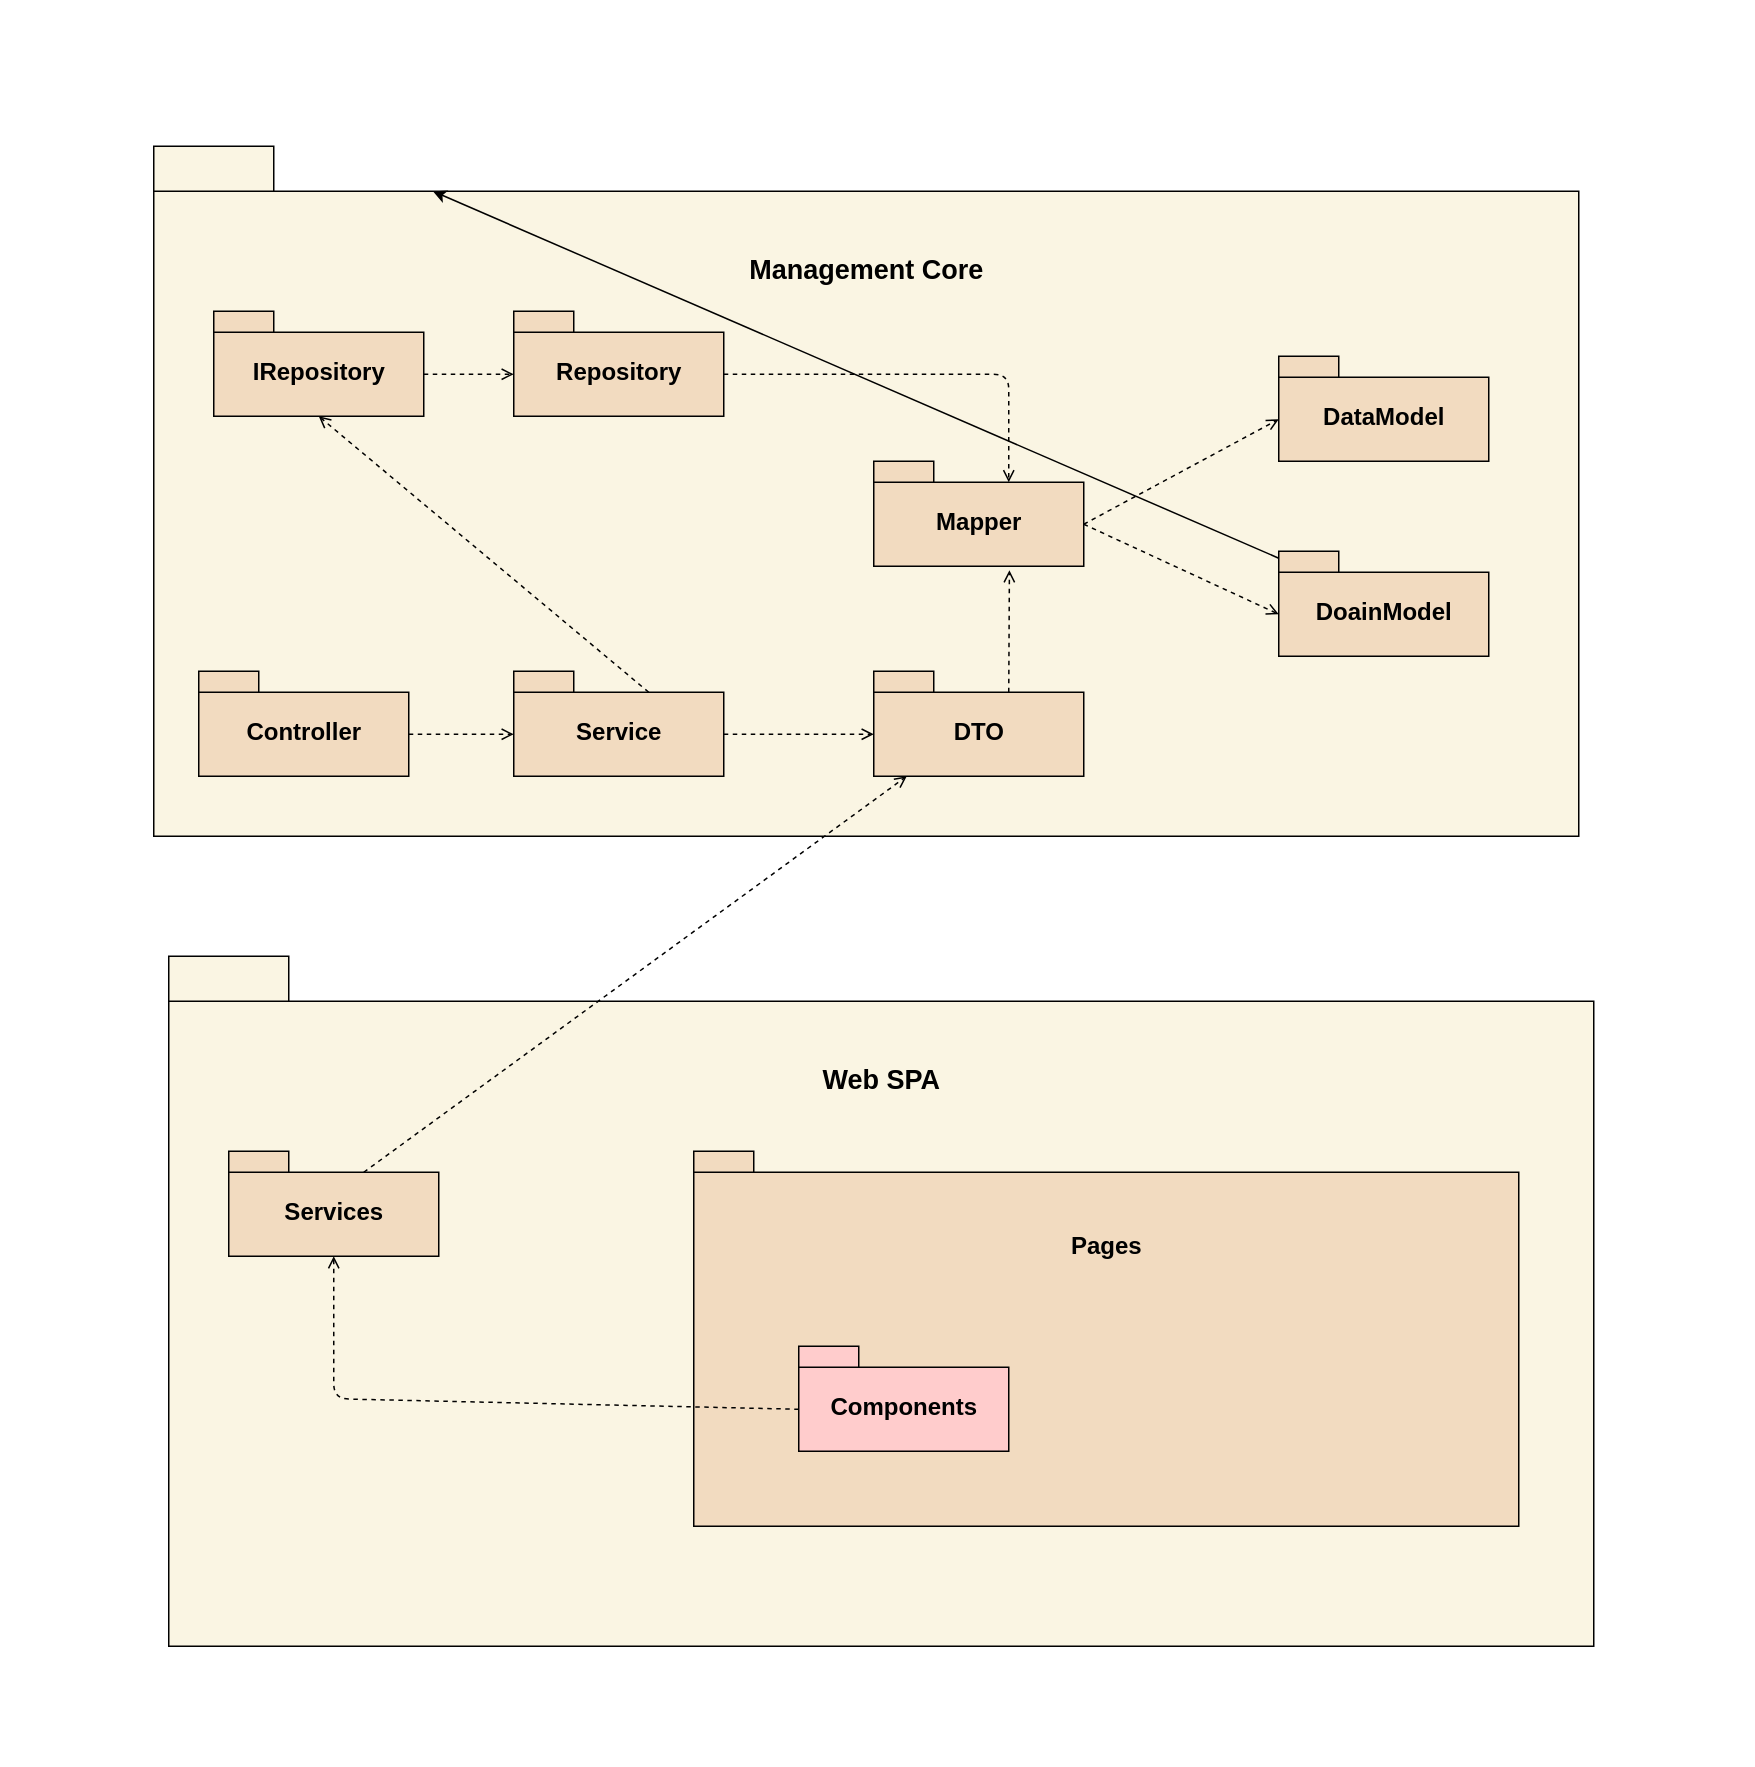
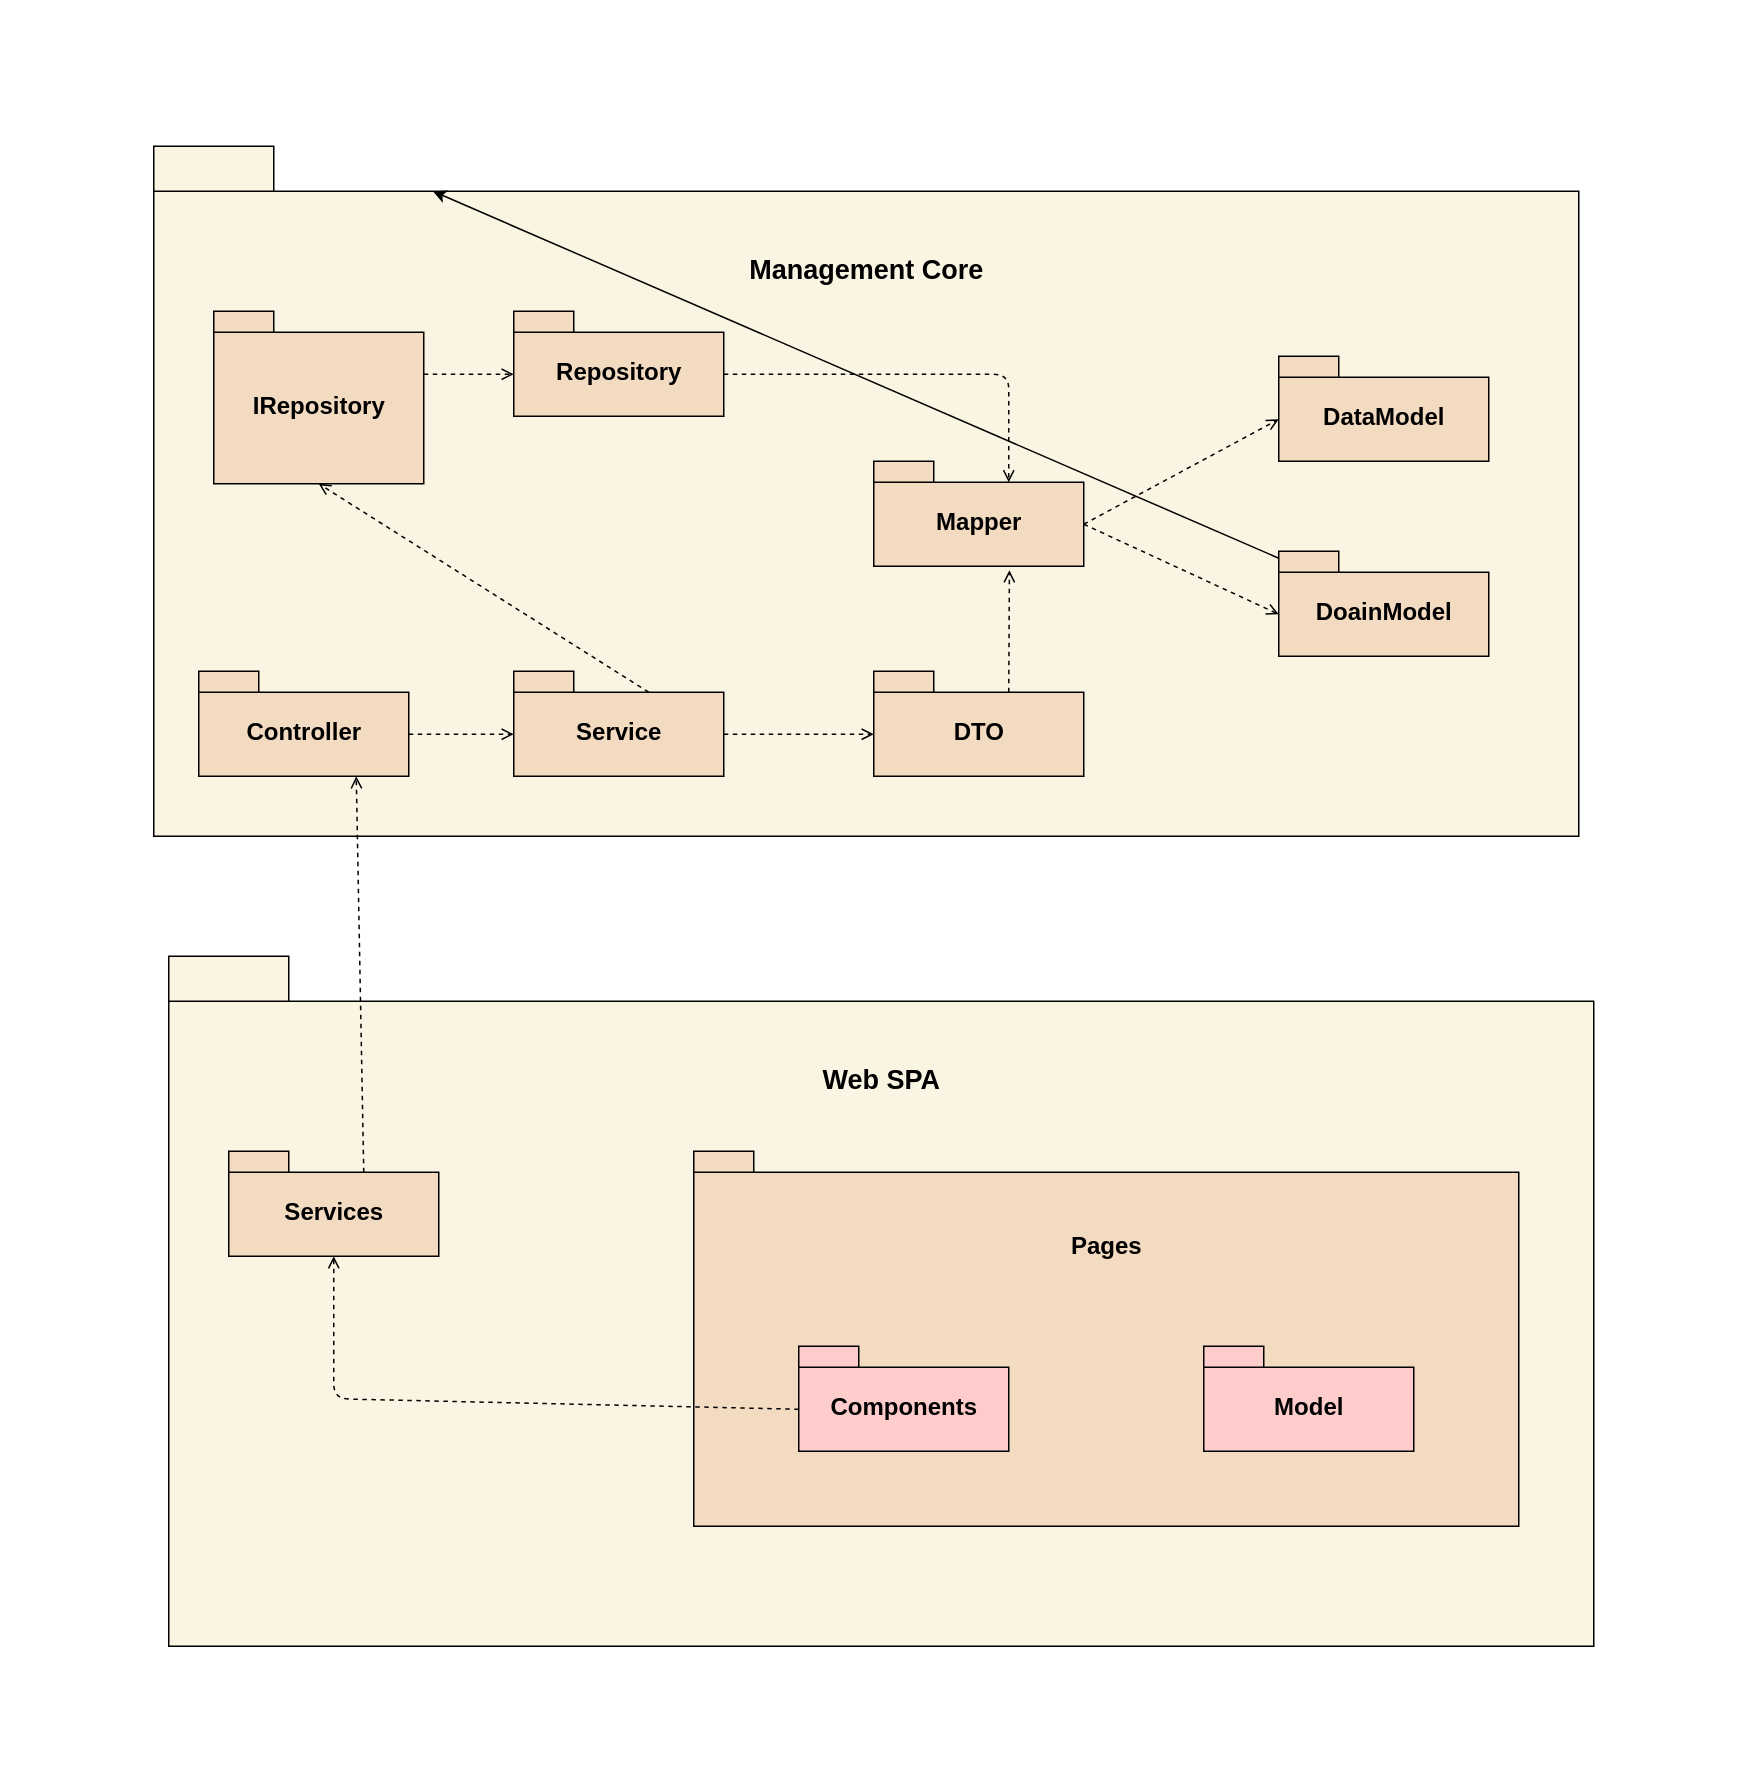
node "IRepository": size 210x105 -> 210x173
edge "Services" -> "DTO": now "Services" -> "Controller"
node "Model": added
